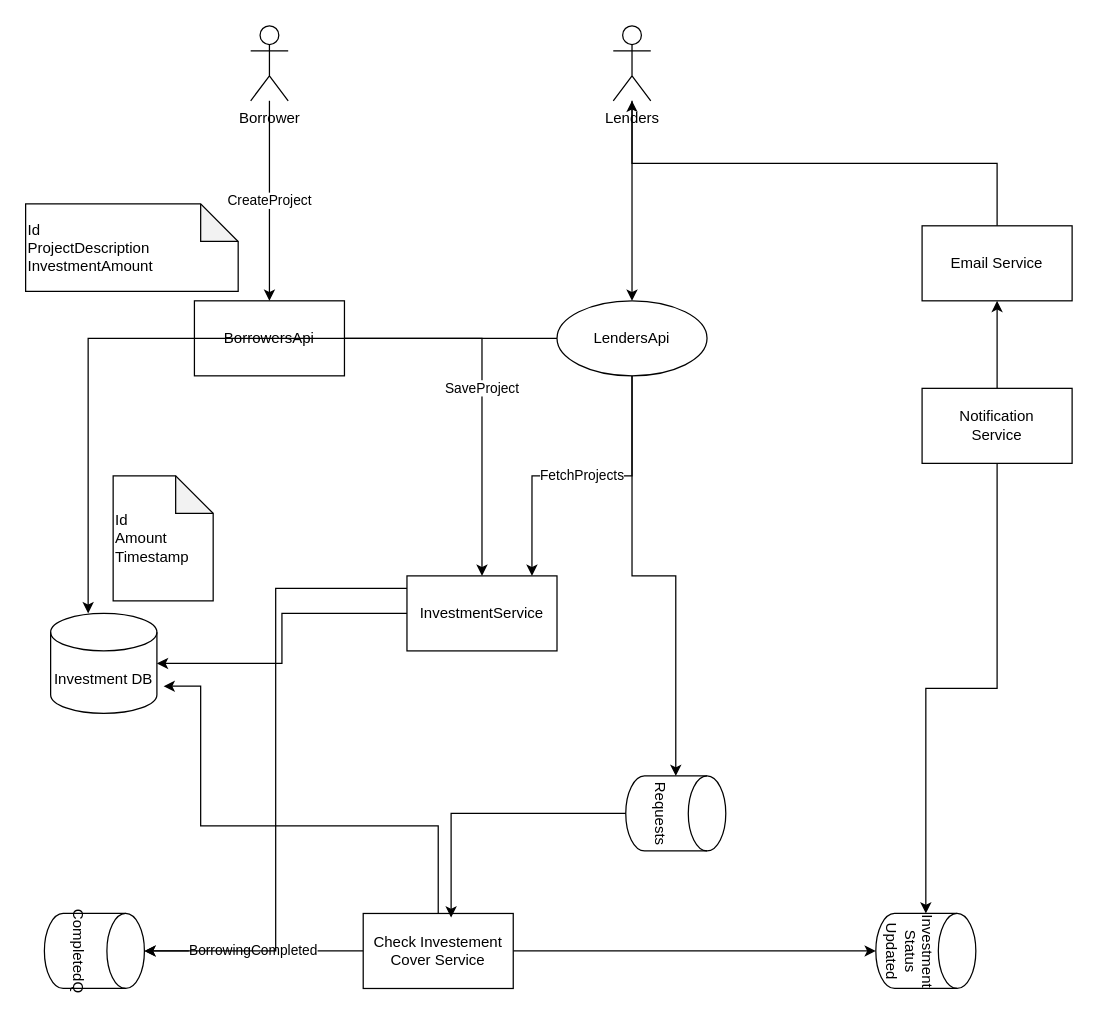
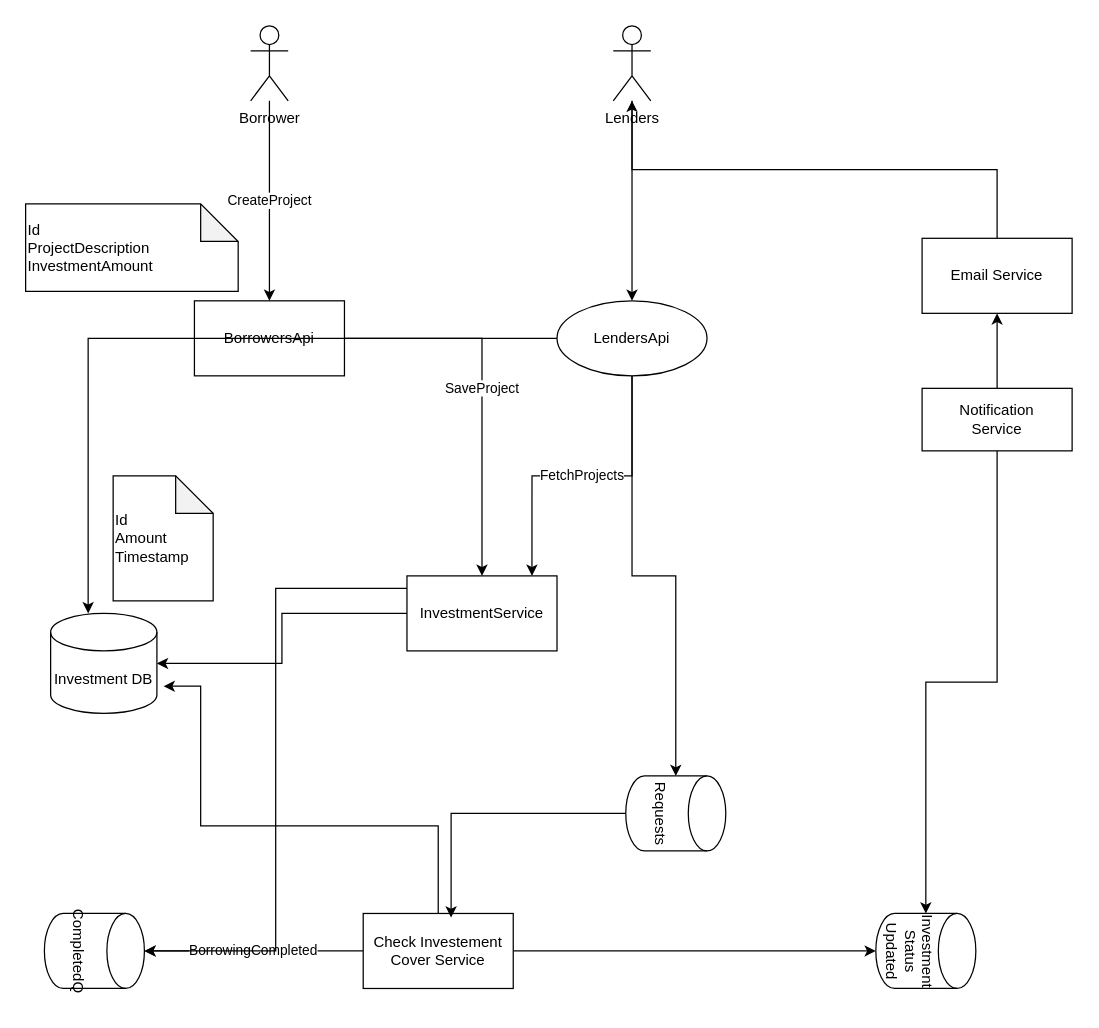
node "Email Service": moved (997, 263) -> (997, 276)
node "Notification Service": size 150x75 -> 150x63
